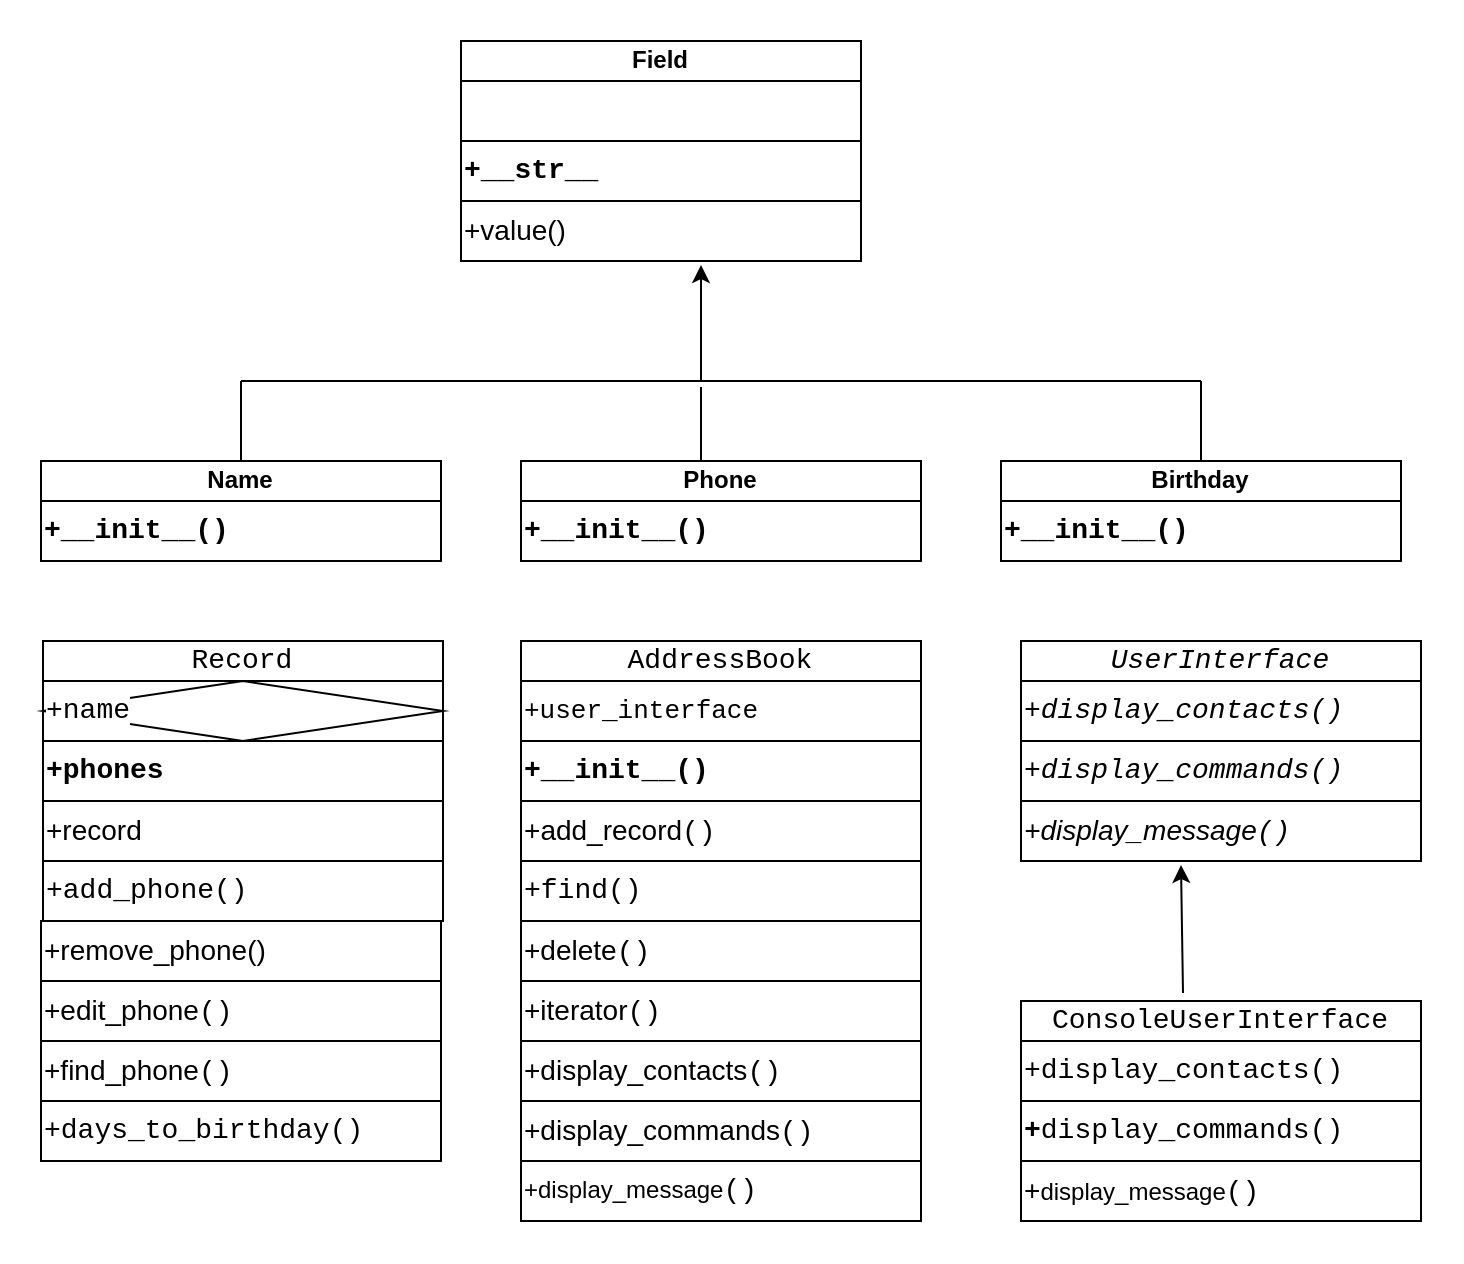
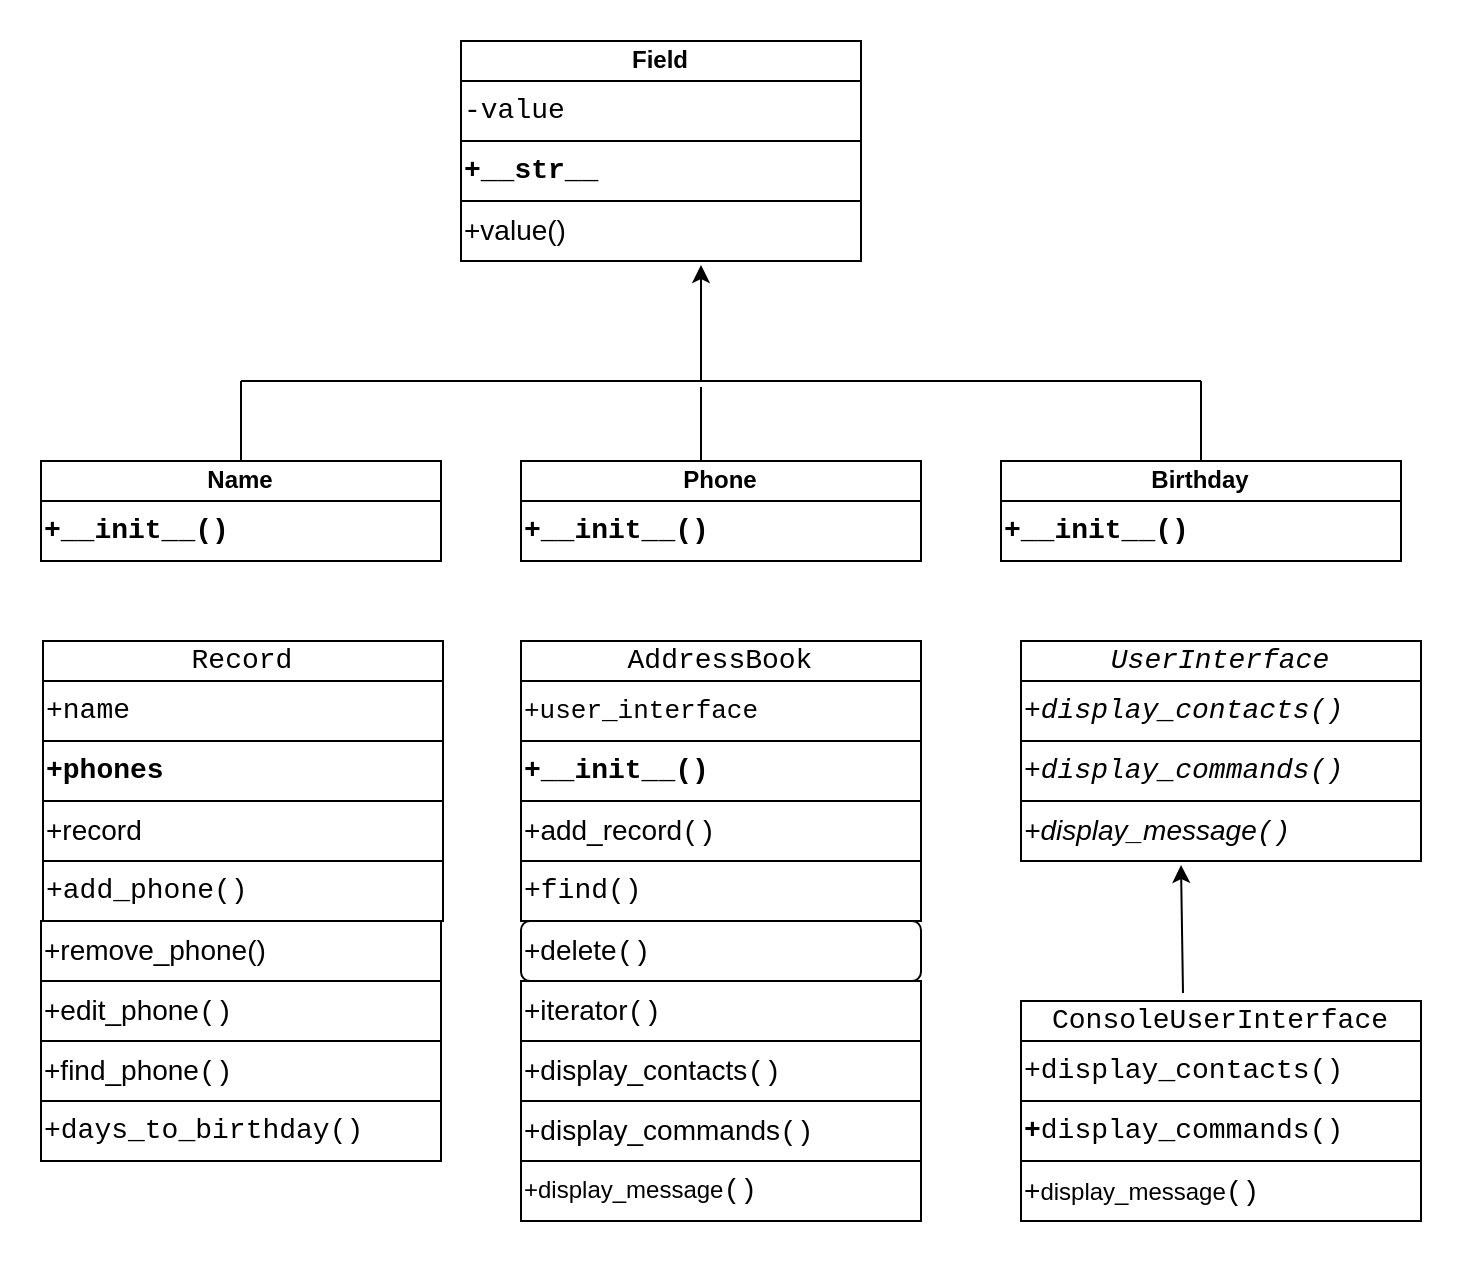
node "-value": added
node "+name": shape diamond -> rectangle
node "+delete()": shape rectangle -> rounded rectangle
